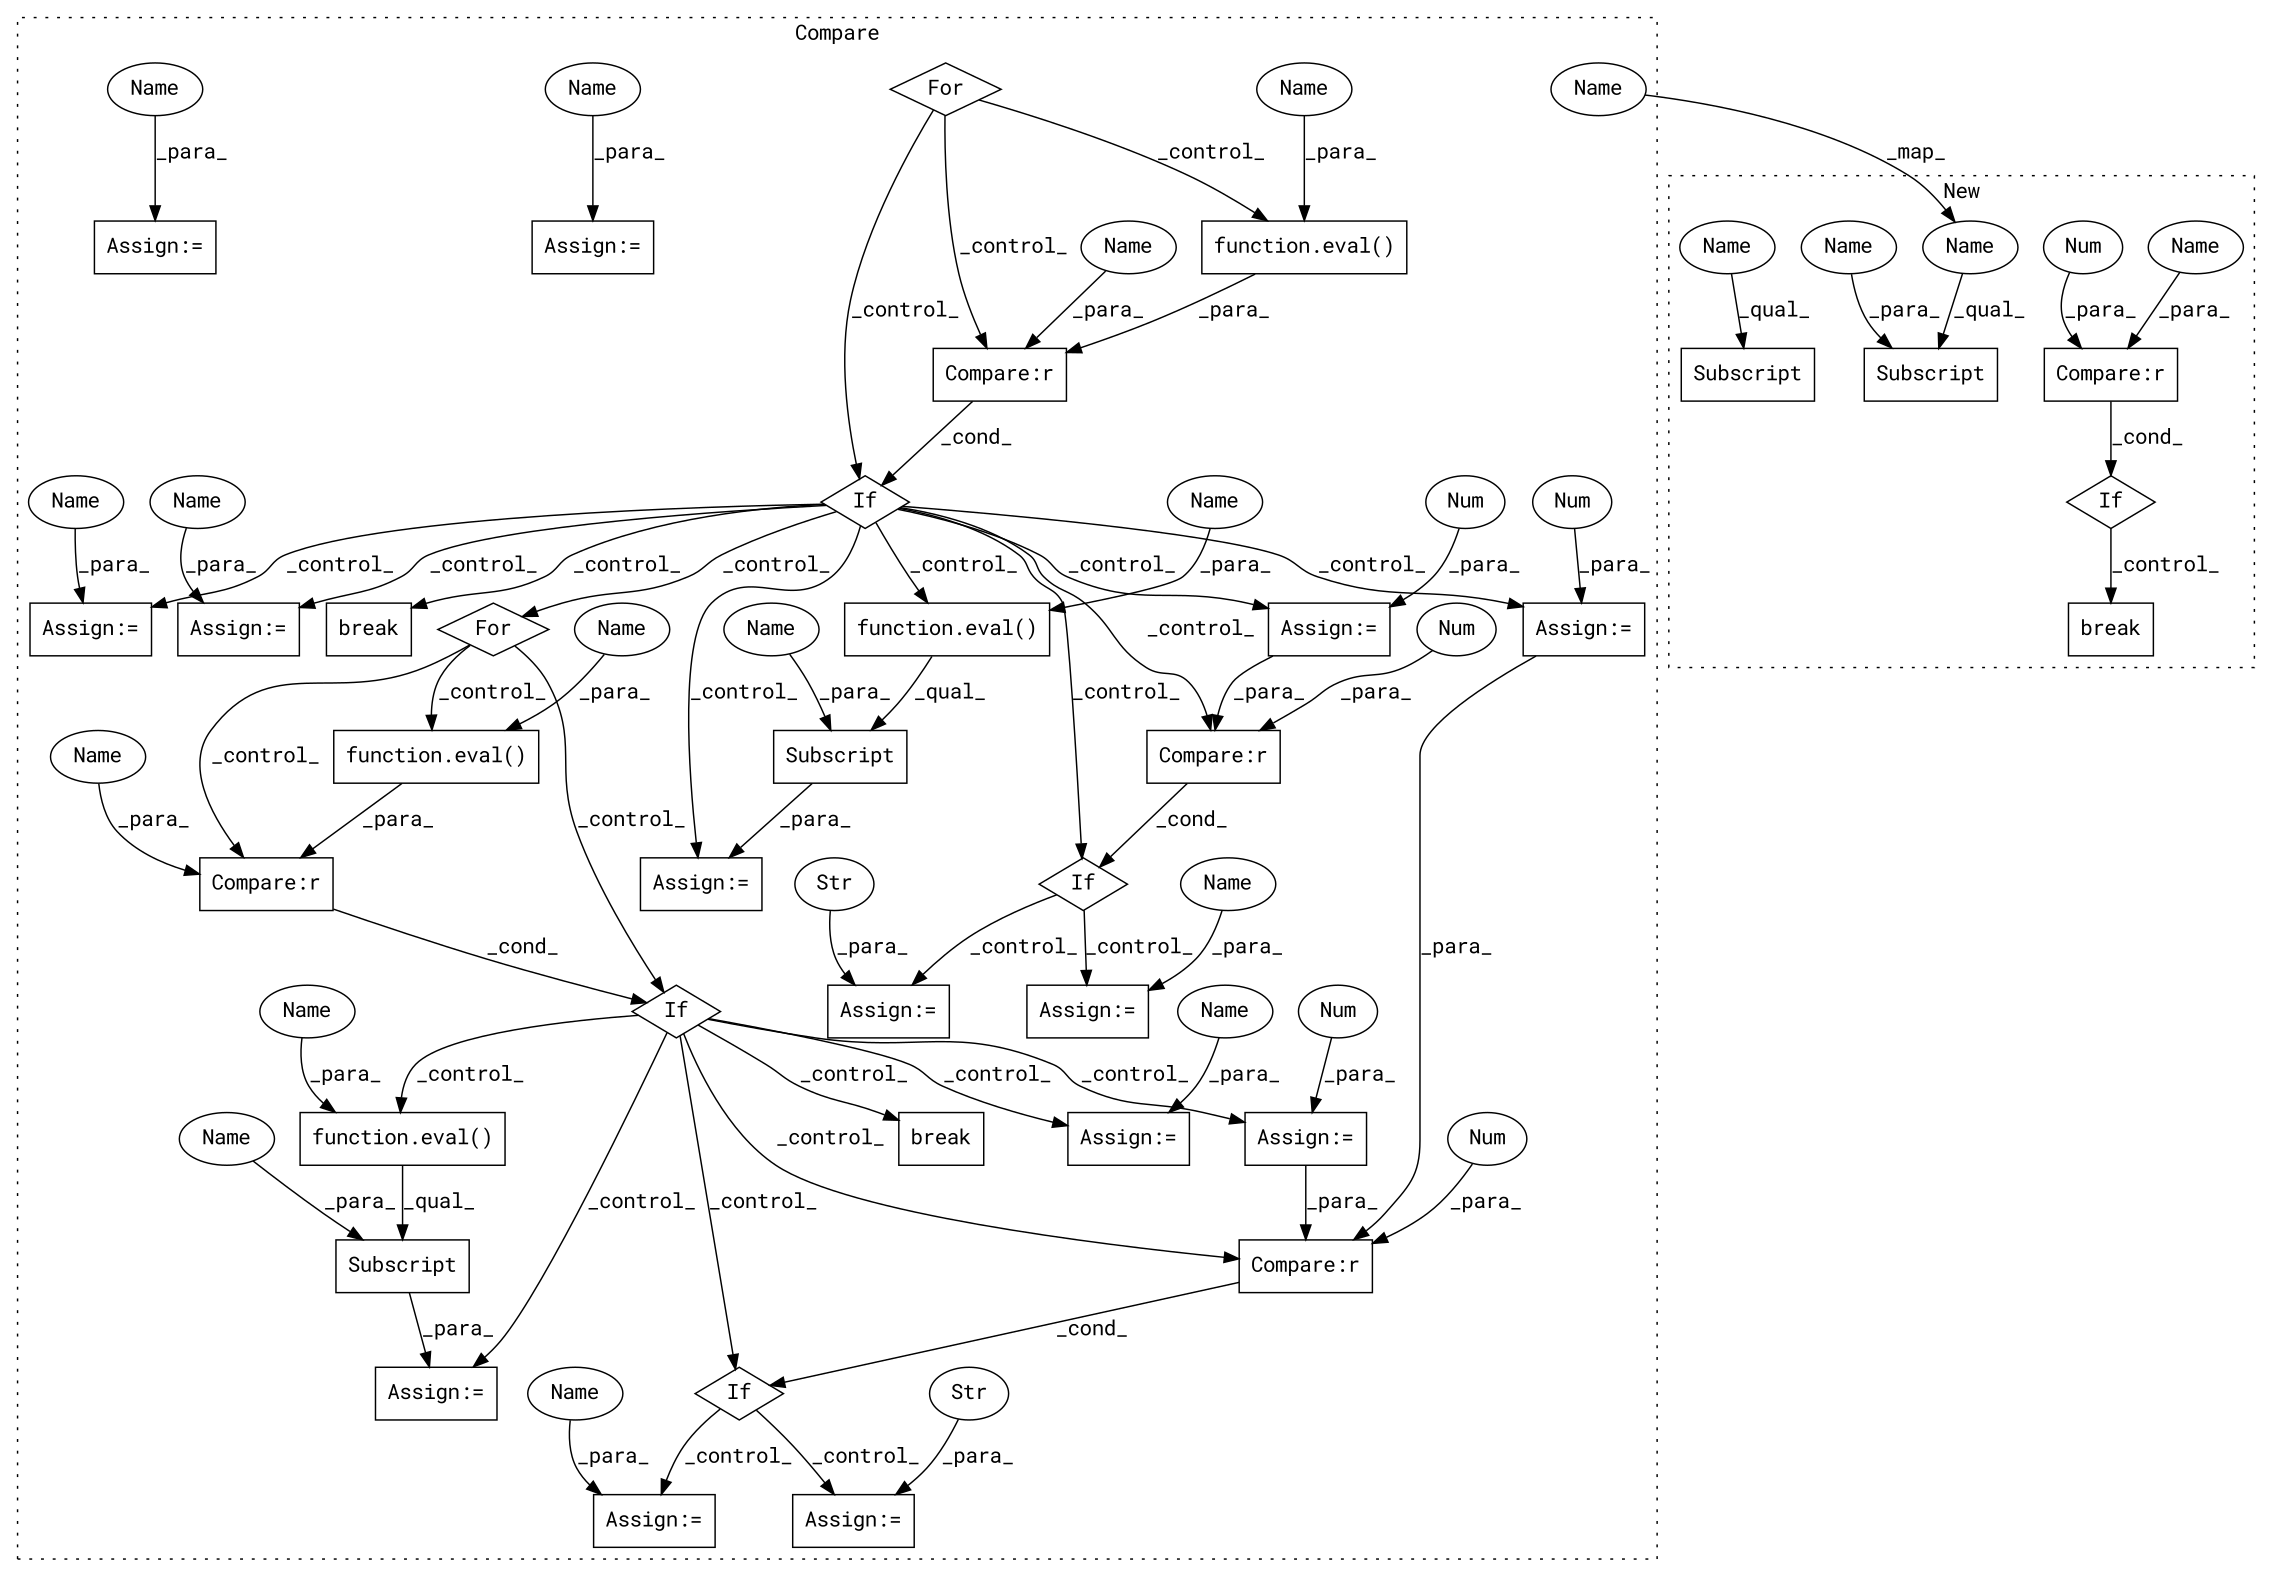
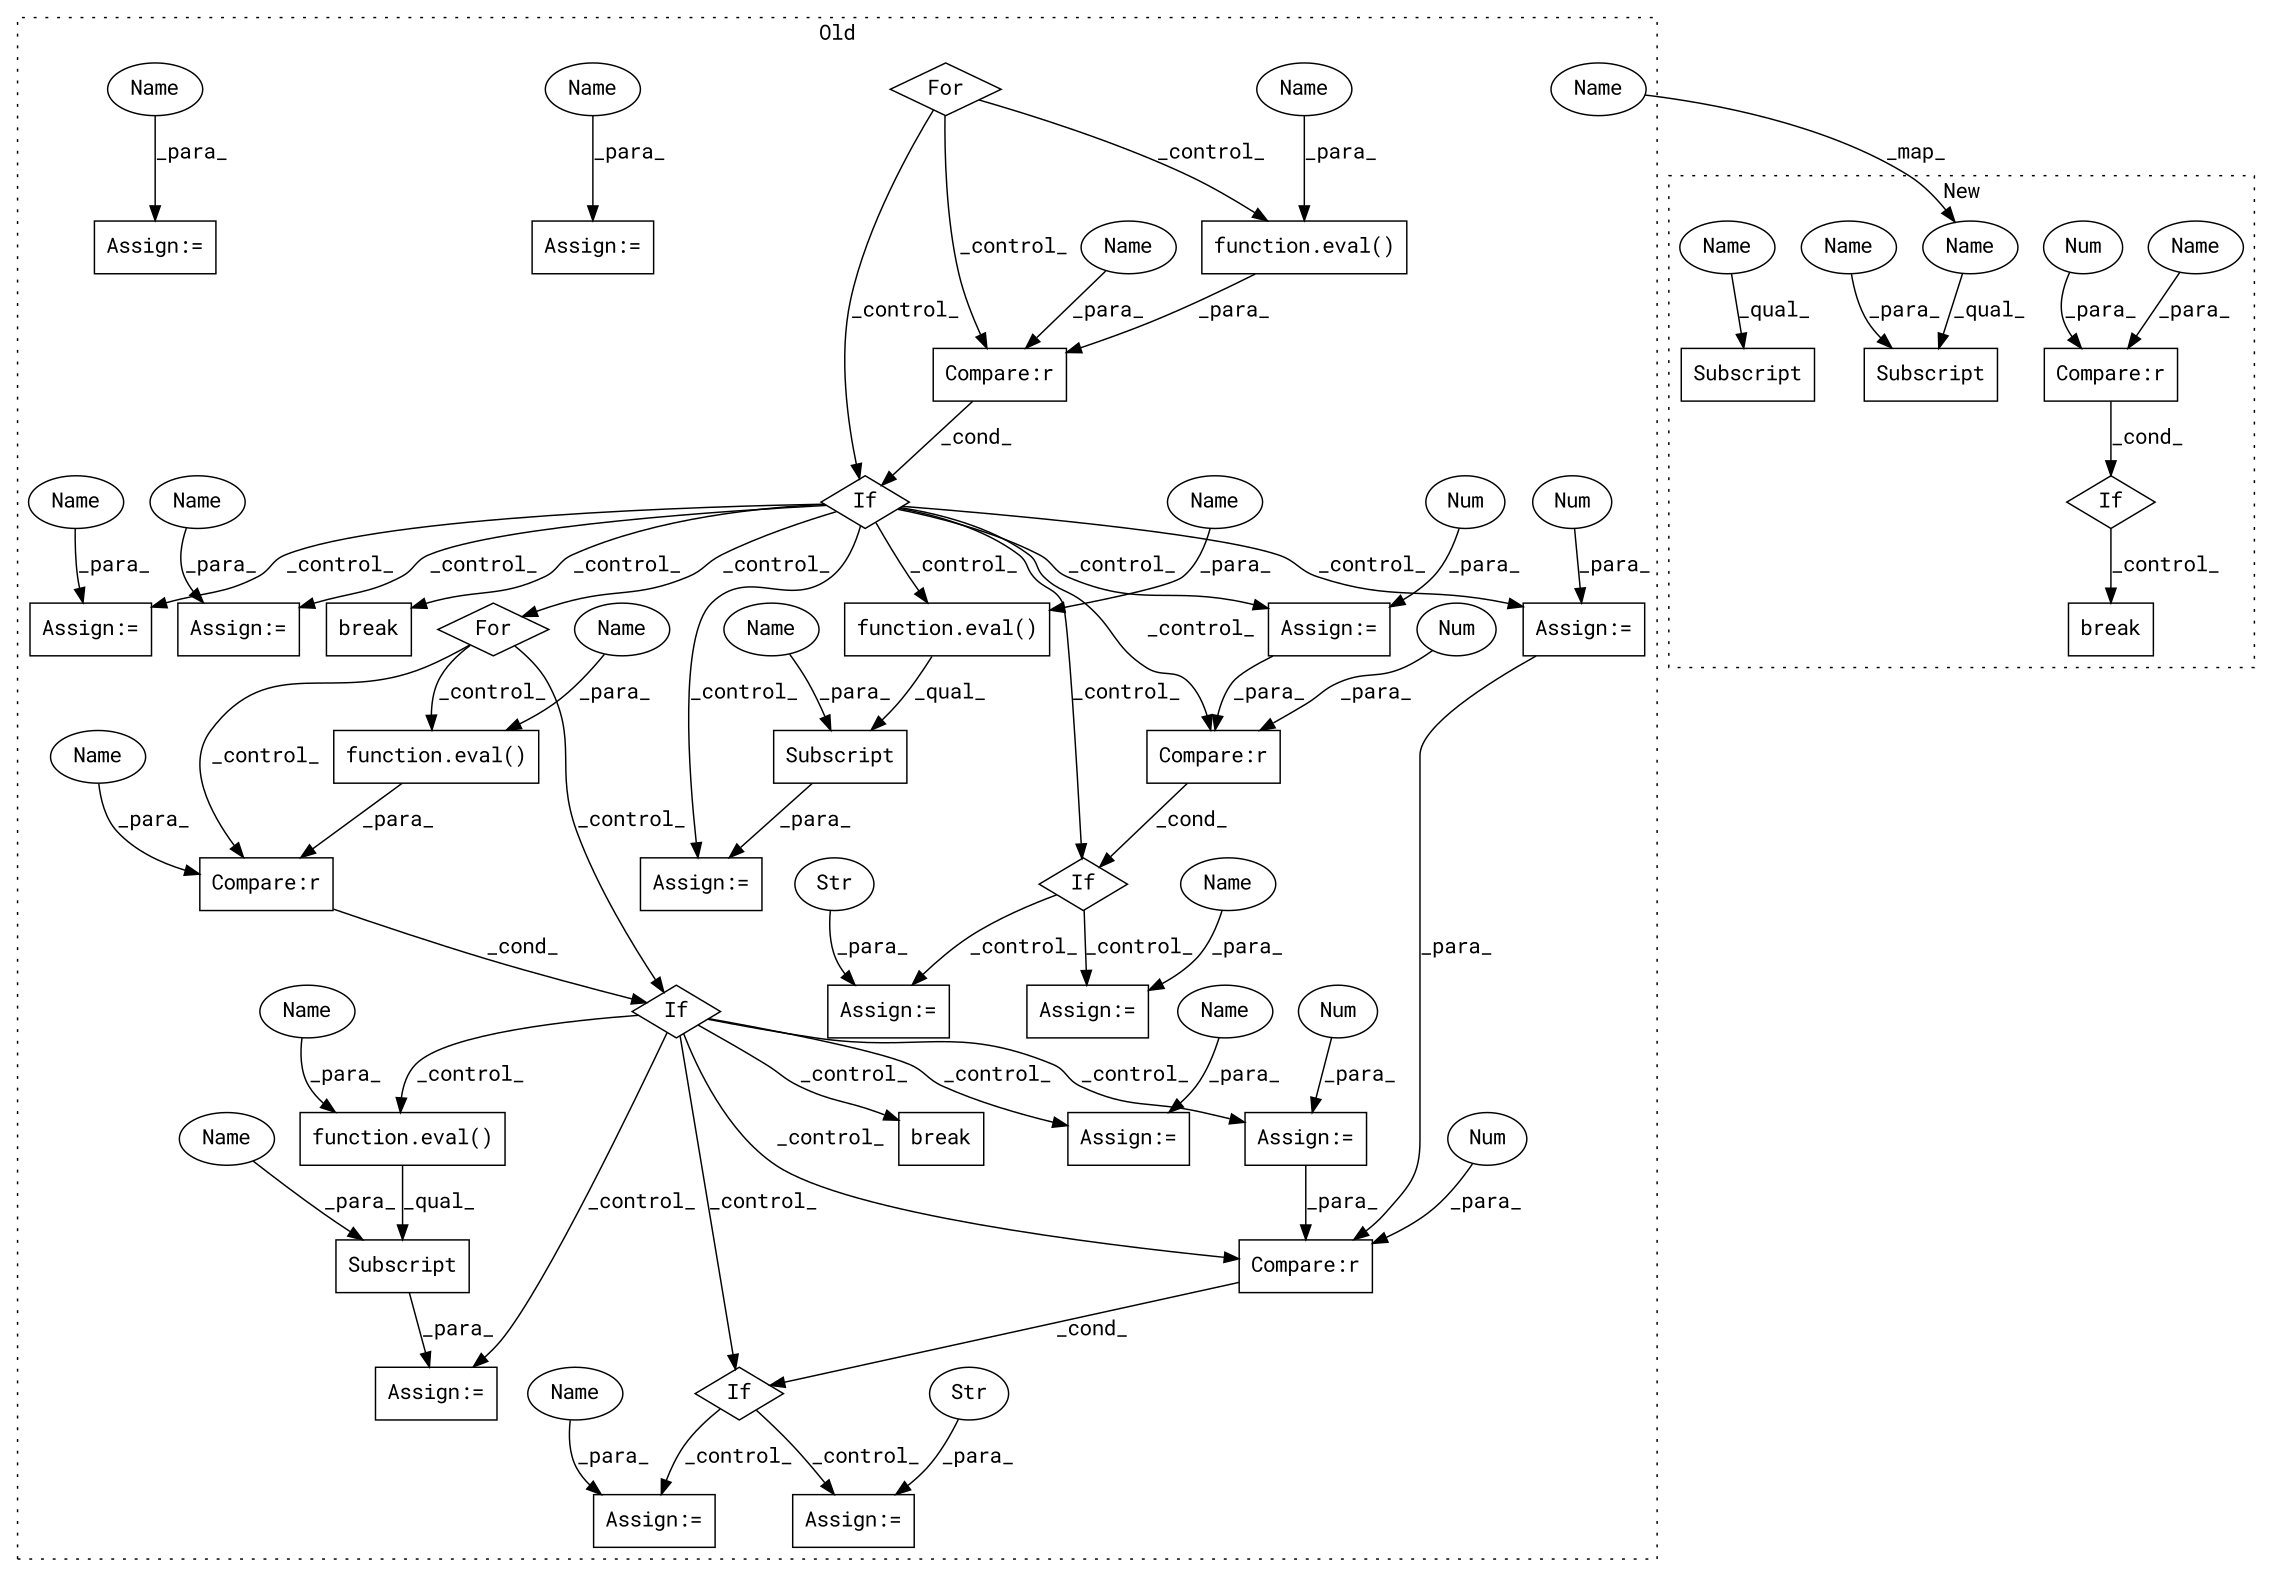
cluster "Compare": label "Compare" -> "Old"
